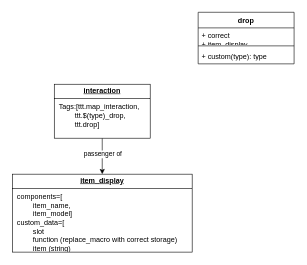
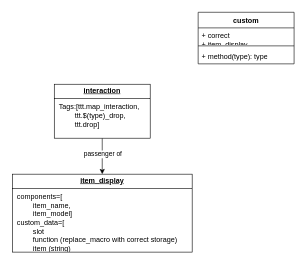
node "drop": label "drop" -> "custom"
node "+ custom(type): type": label "+ custom(type): type" -> "+ method(type): type"
